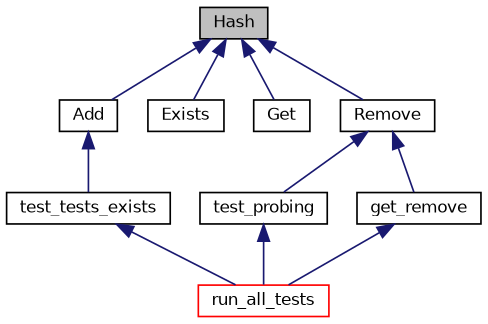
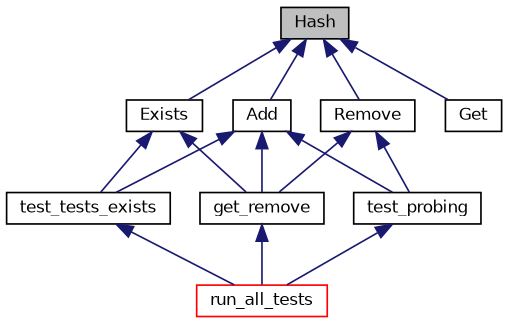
edge "test_probing" -> "Add": added
edge "get_remove" -> "Exists": added
edge "test_tests_exists" -> "Exists": added
edge "get_remove" -> "Add": added
